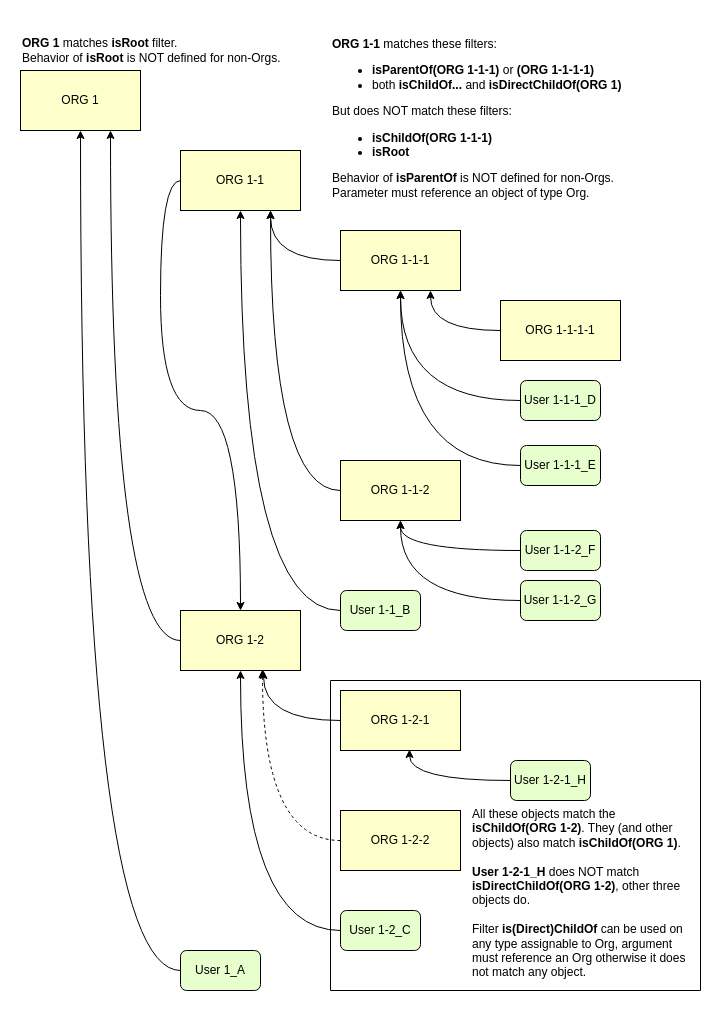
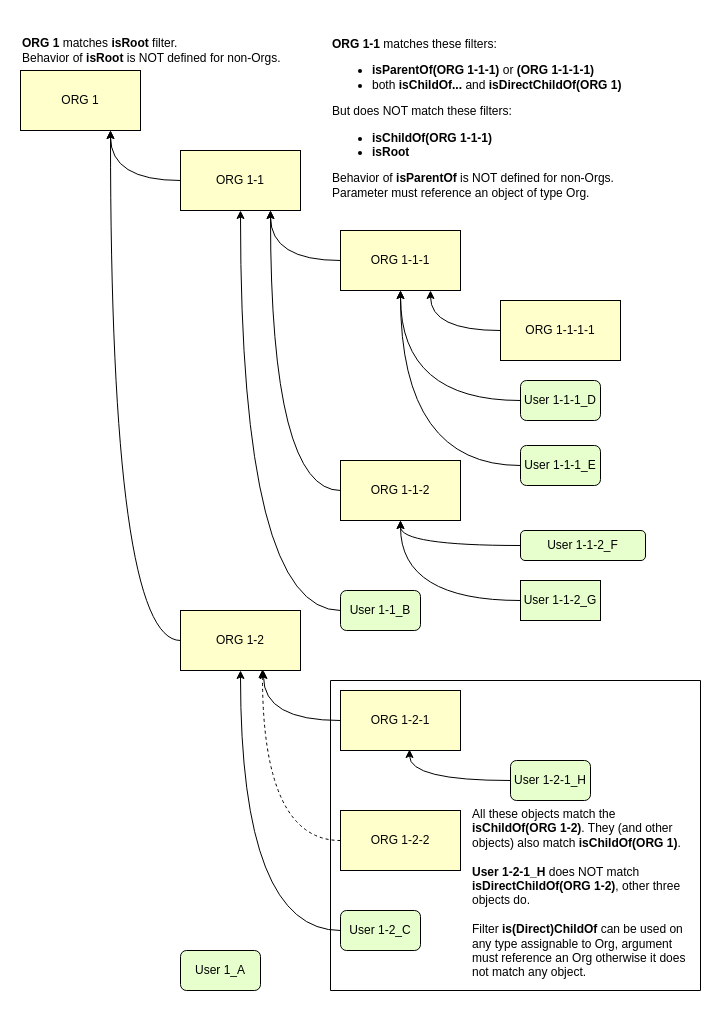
edge "ORG 1-1" -> "ORG 1-2": now "ORG 1-1" -> "ORG 1"
node "User 1-1-2_F": size 80x40 -> 125x30
edge "User 1_A" -> "ORG 1": removed
node "User 1-1-2_G": shape rounded rectangle -> rectangle
